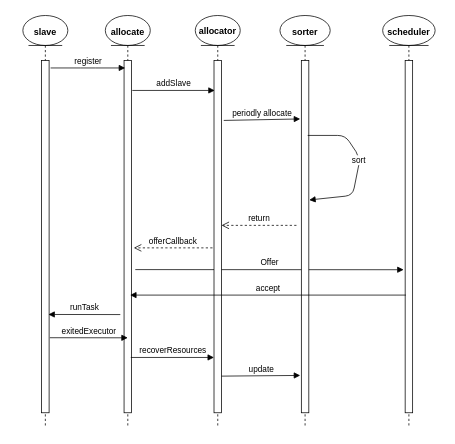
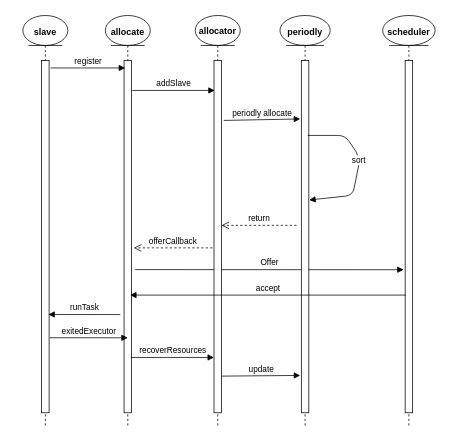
node "sorter": label "sorter" -> "periodly"
